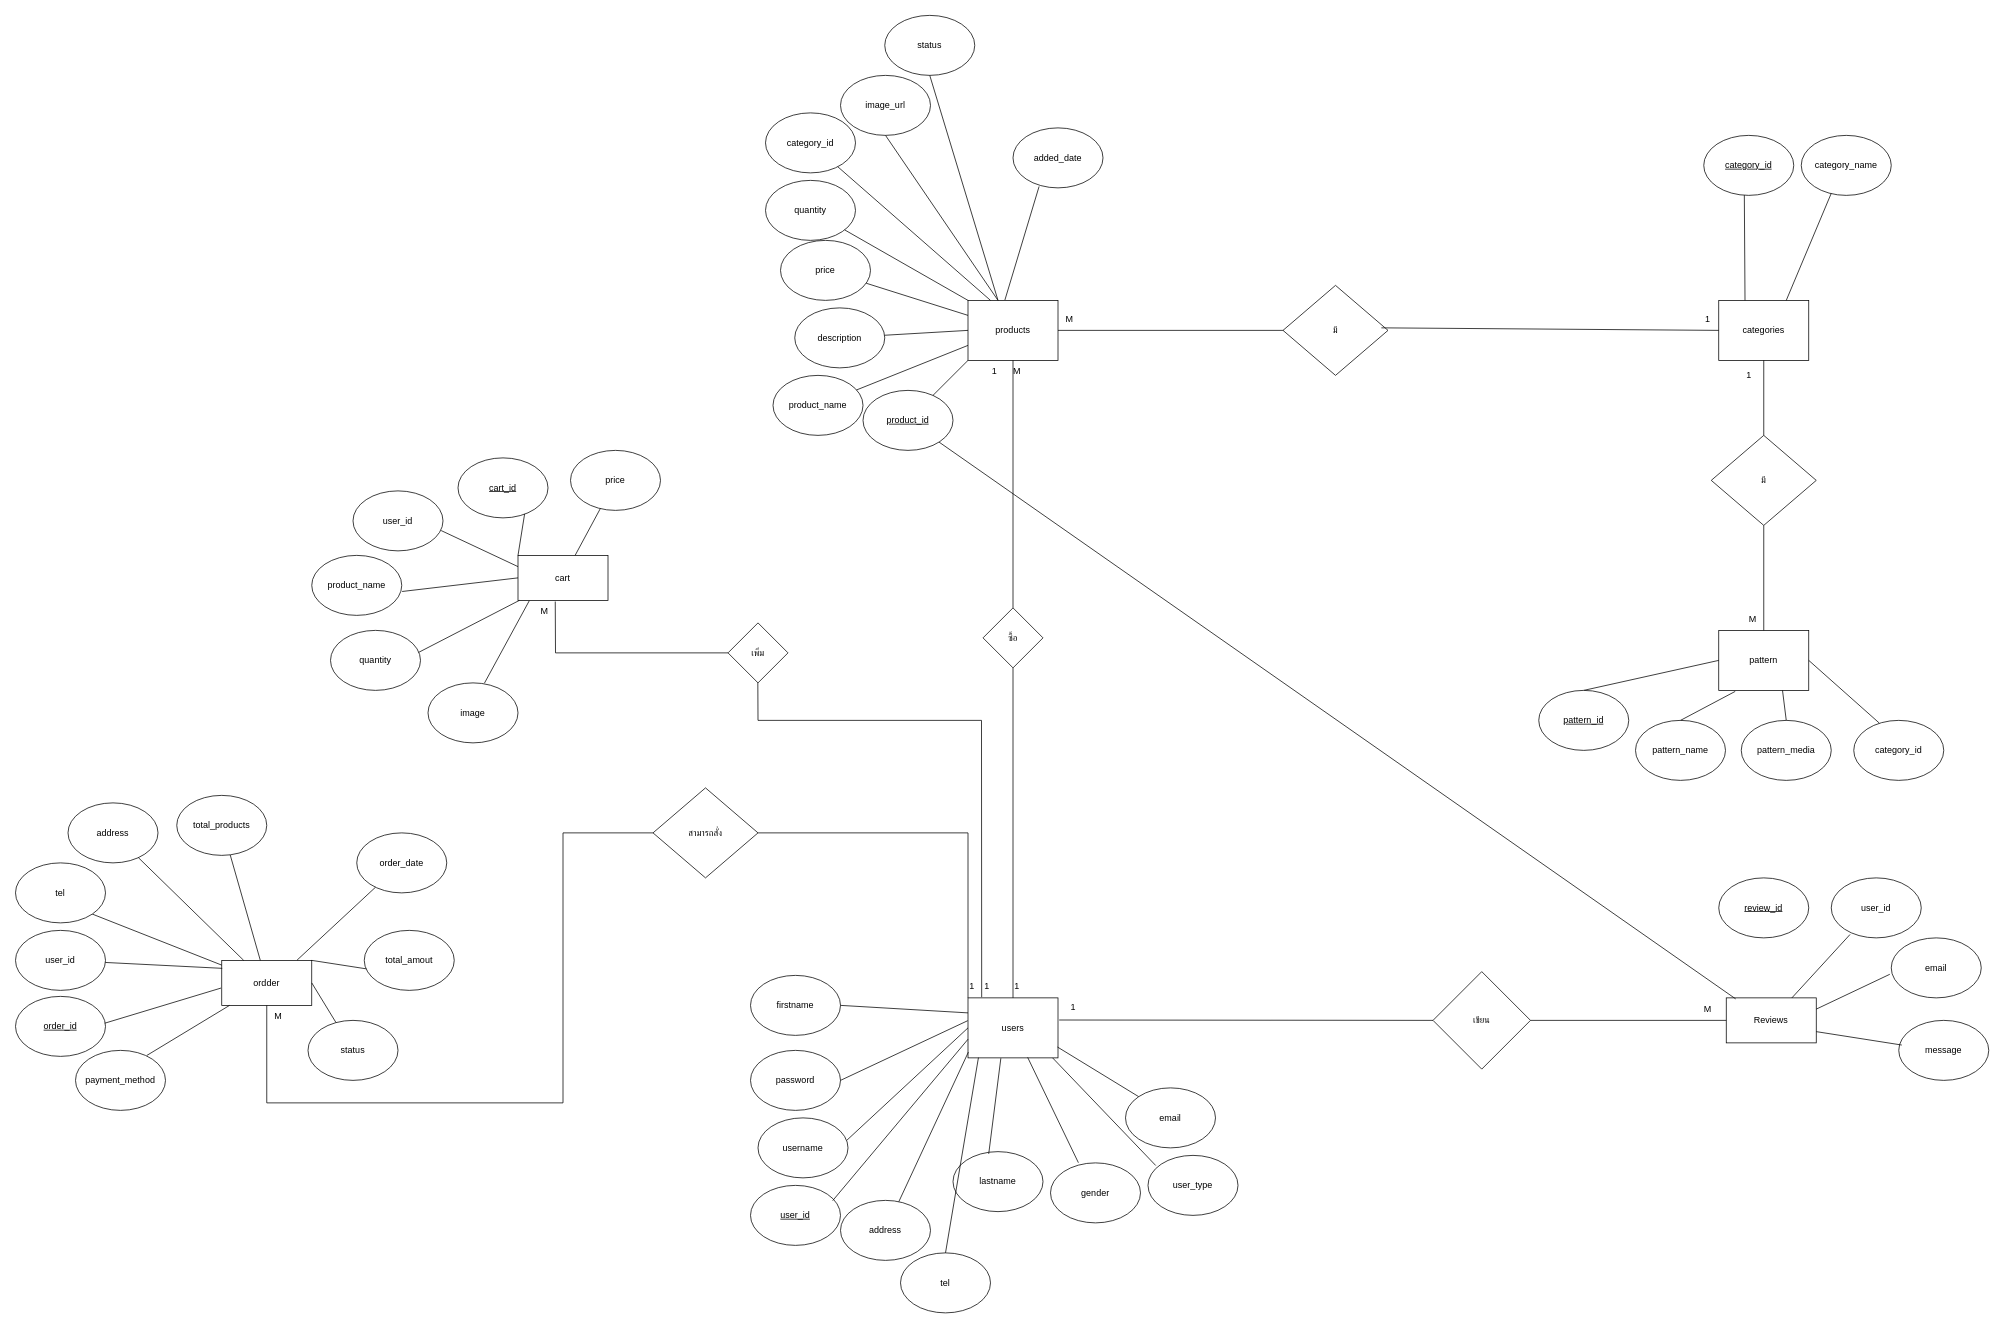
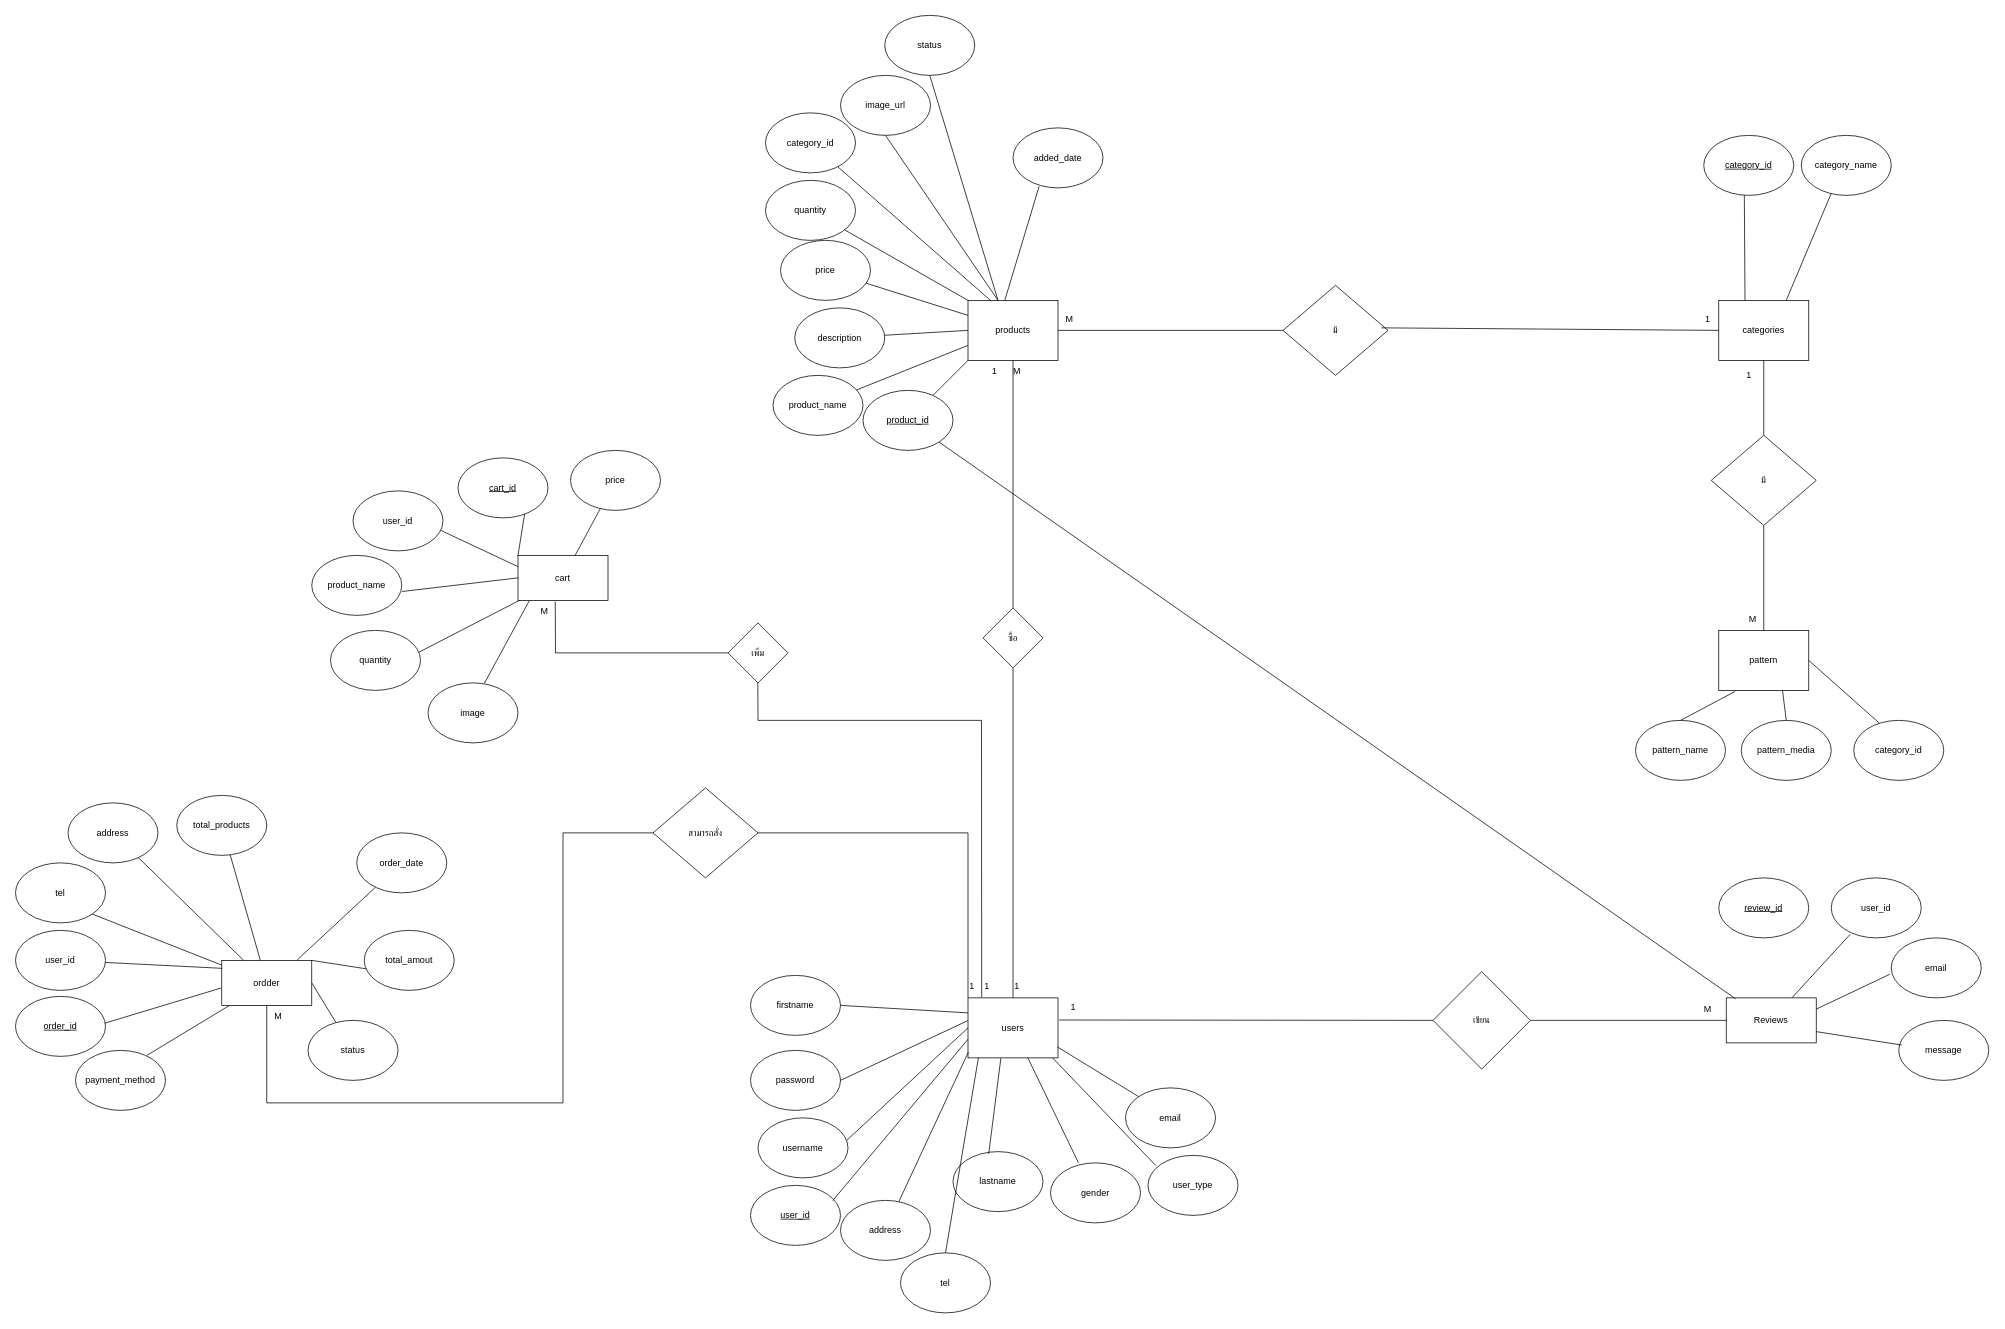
edge "pattern" -- "pattern_id": removed
node "pattern_id": removed
